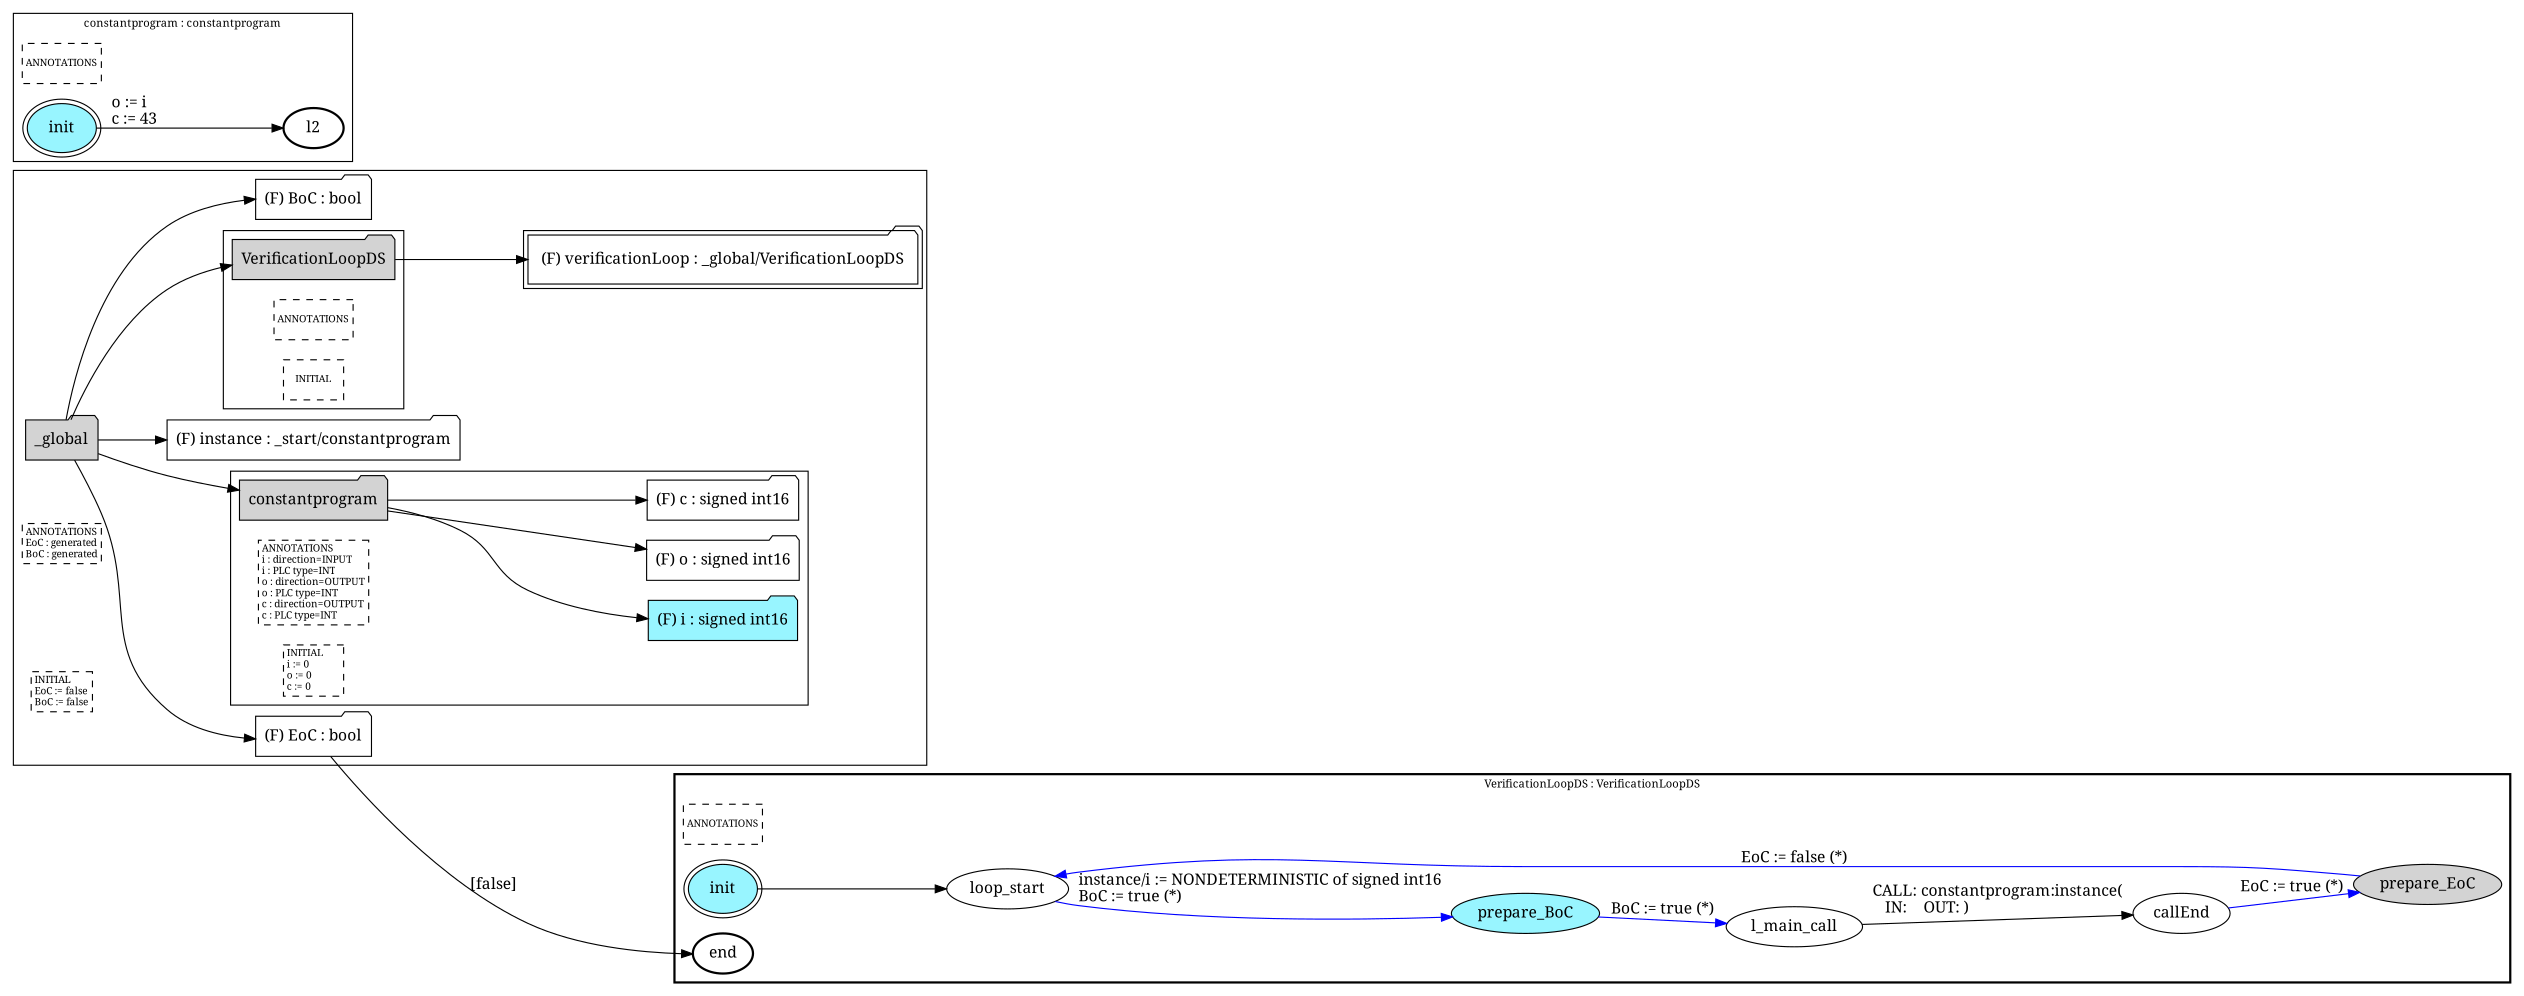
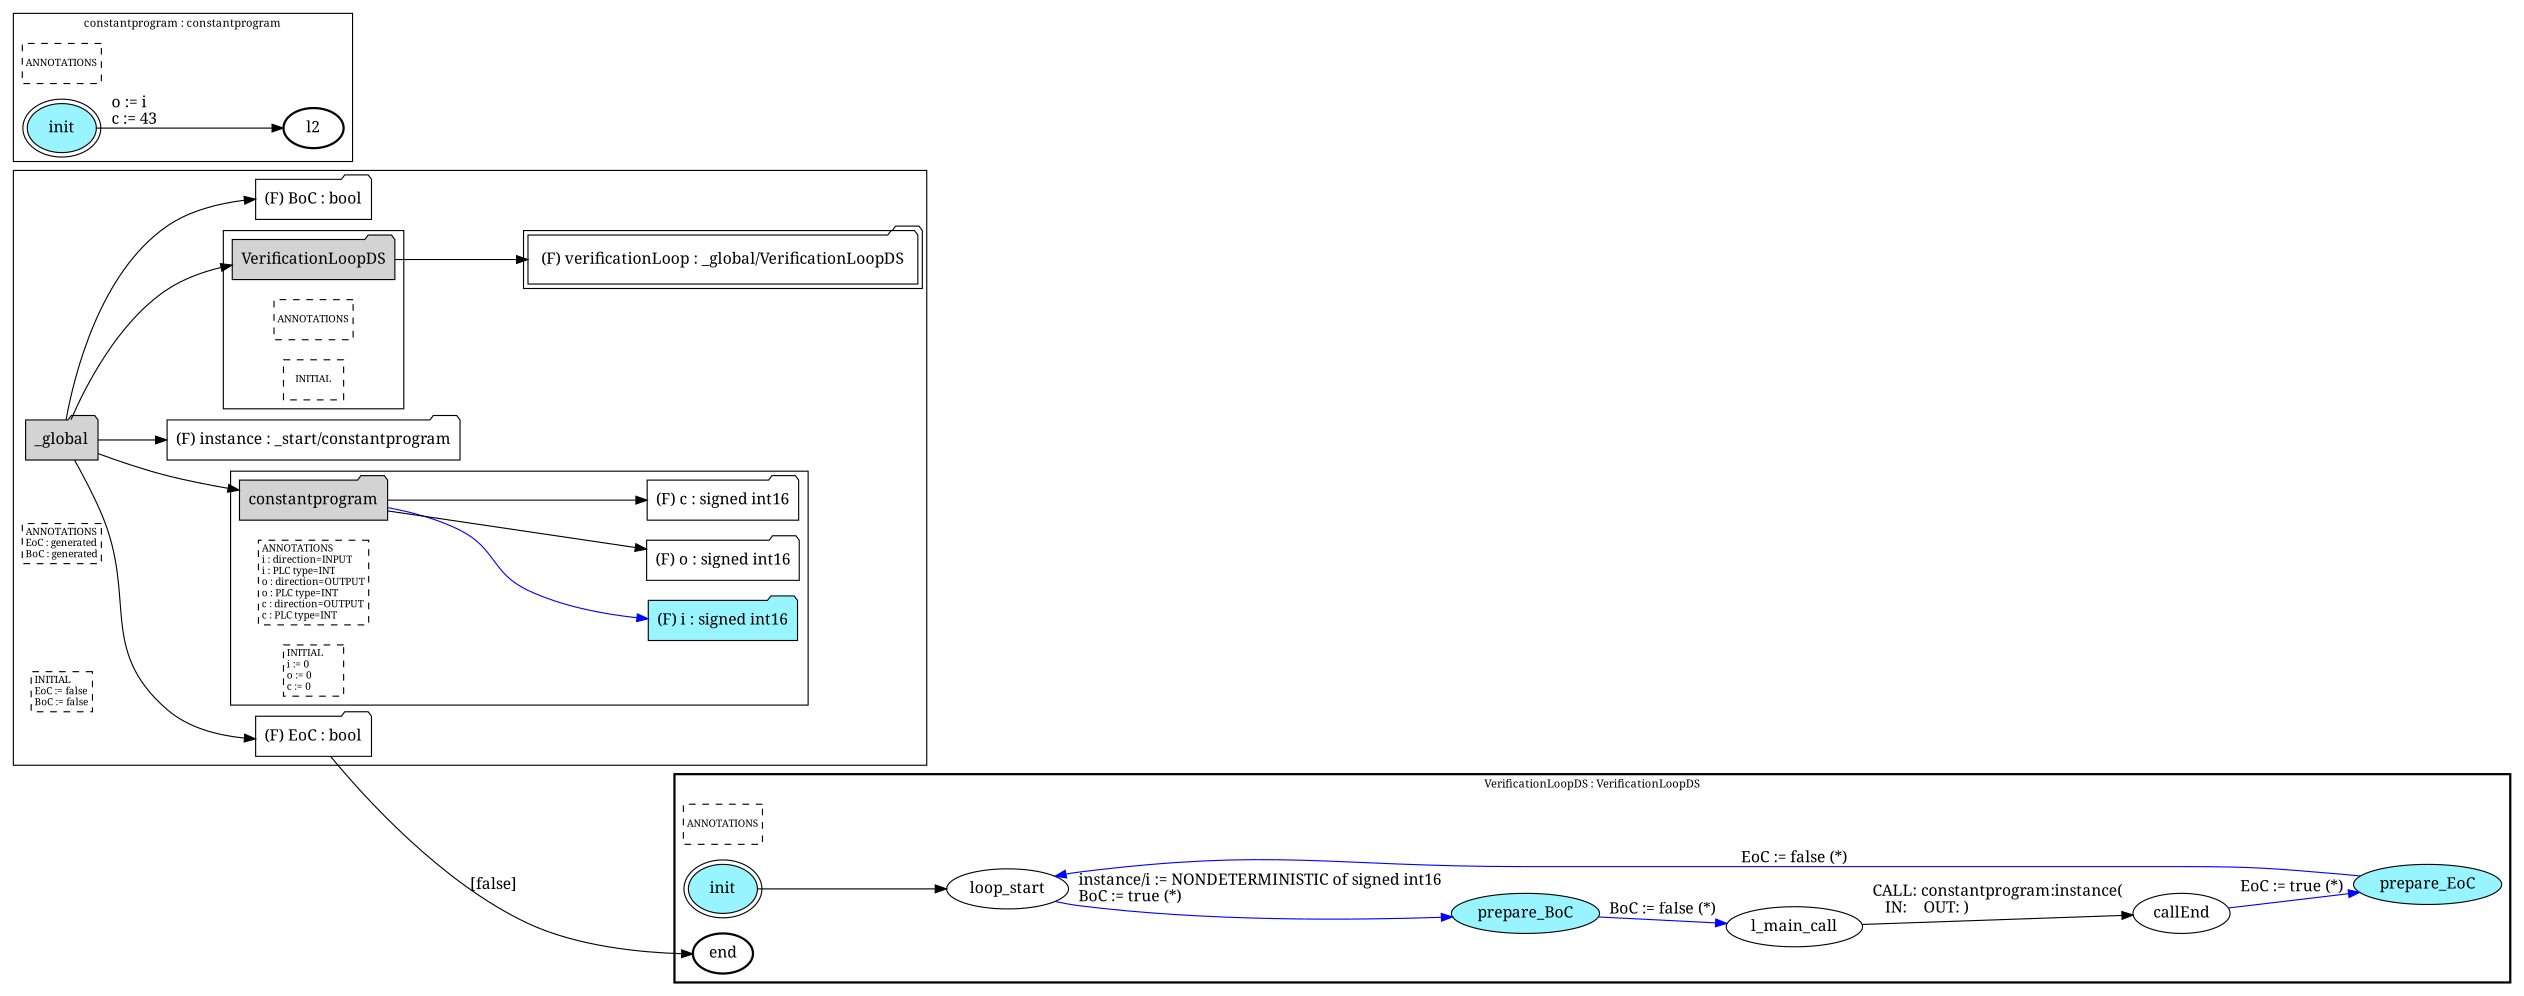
edge "constantprogram" -> "(F) i : signed int16": color black -> blue
node "prepare_EoC": fillcolor lightgrey -> cadetblue1
edge "prepare_BoC" -> "l_main_call": label "BoC := true (*)" -> "BoC := false (*)"
